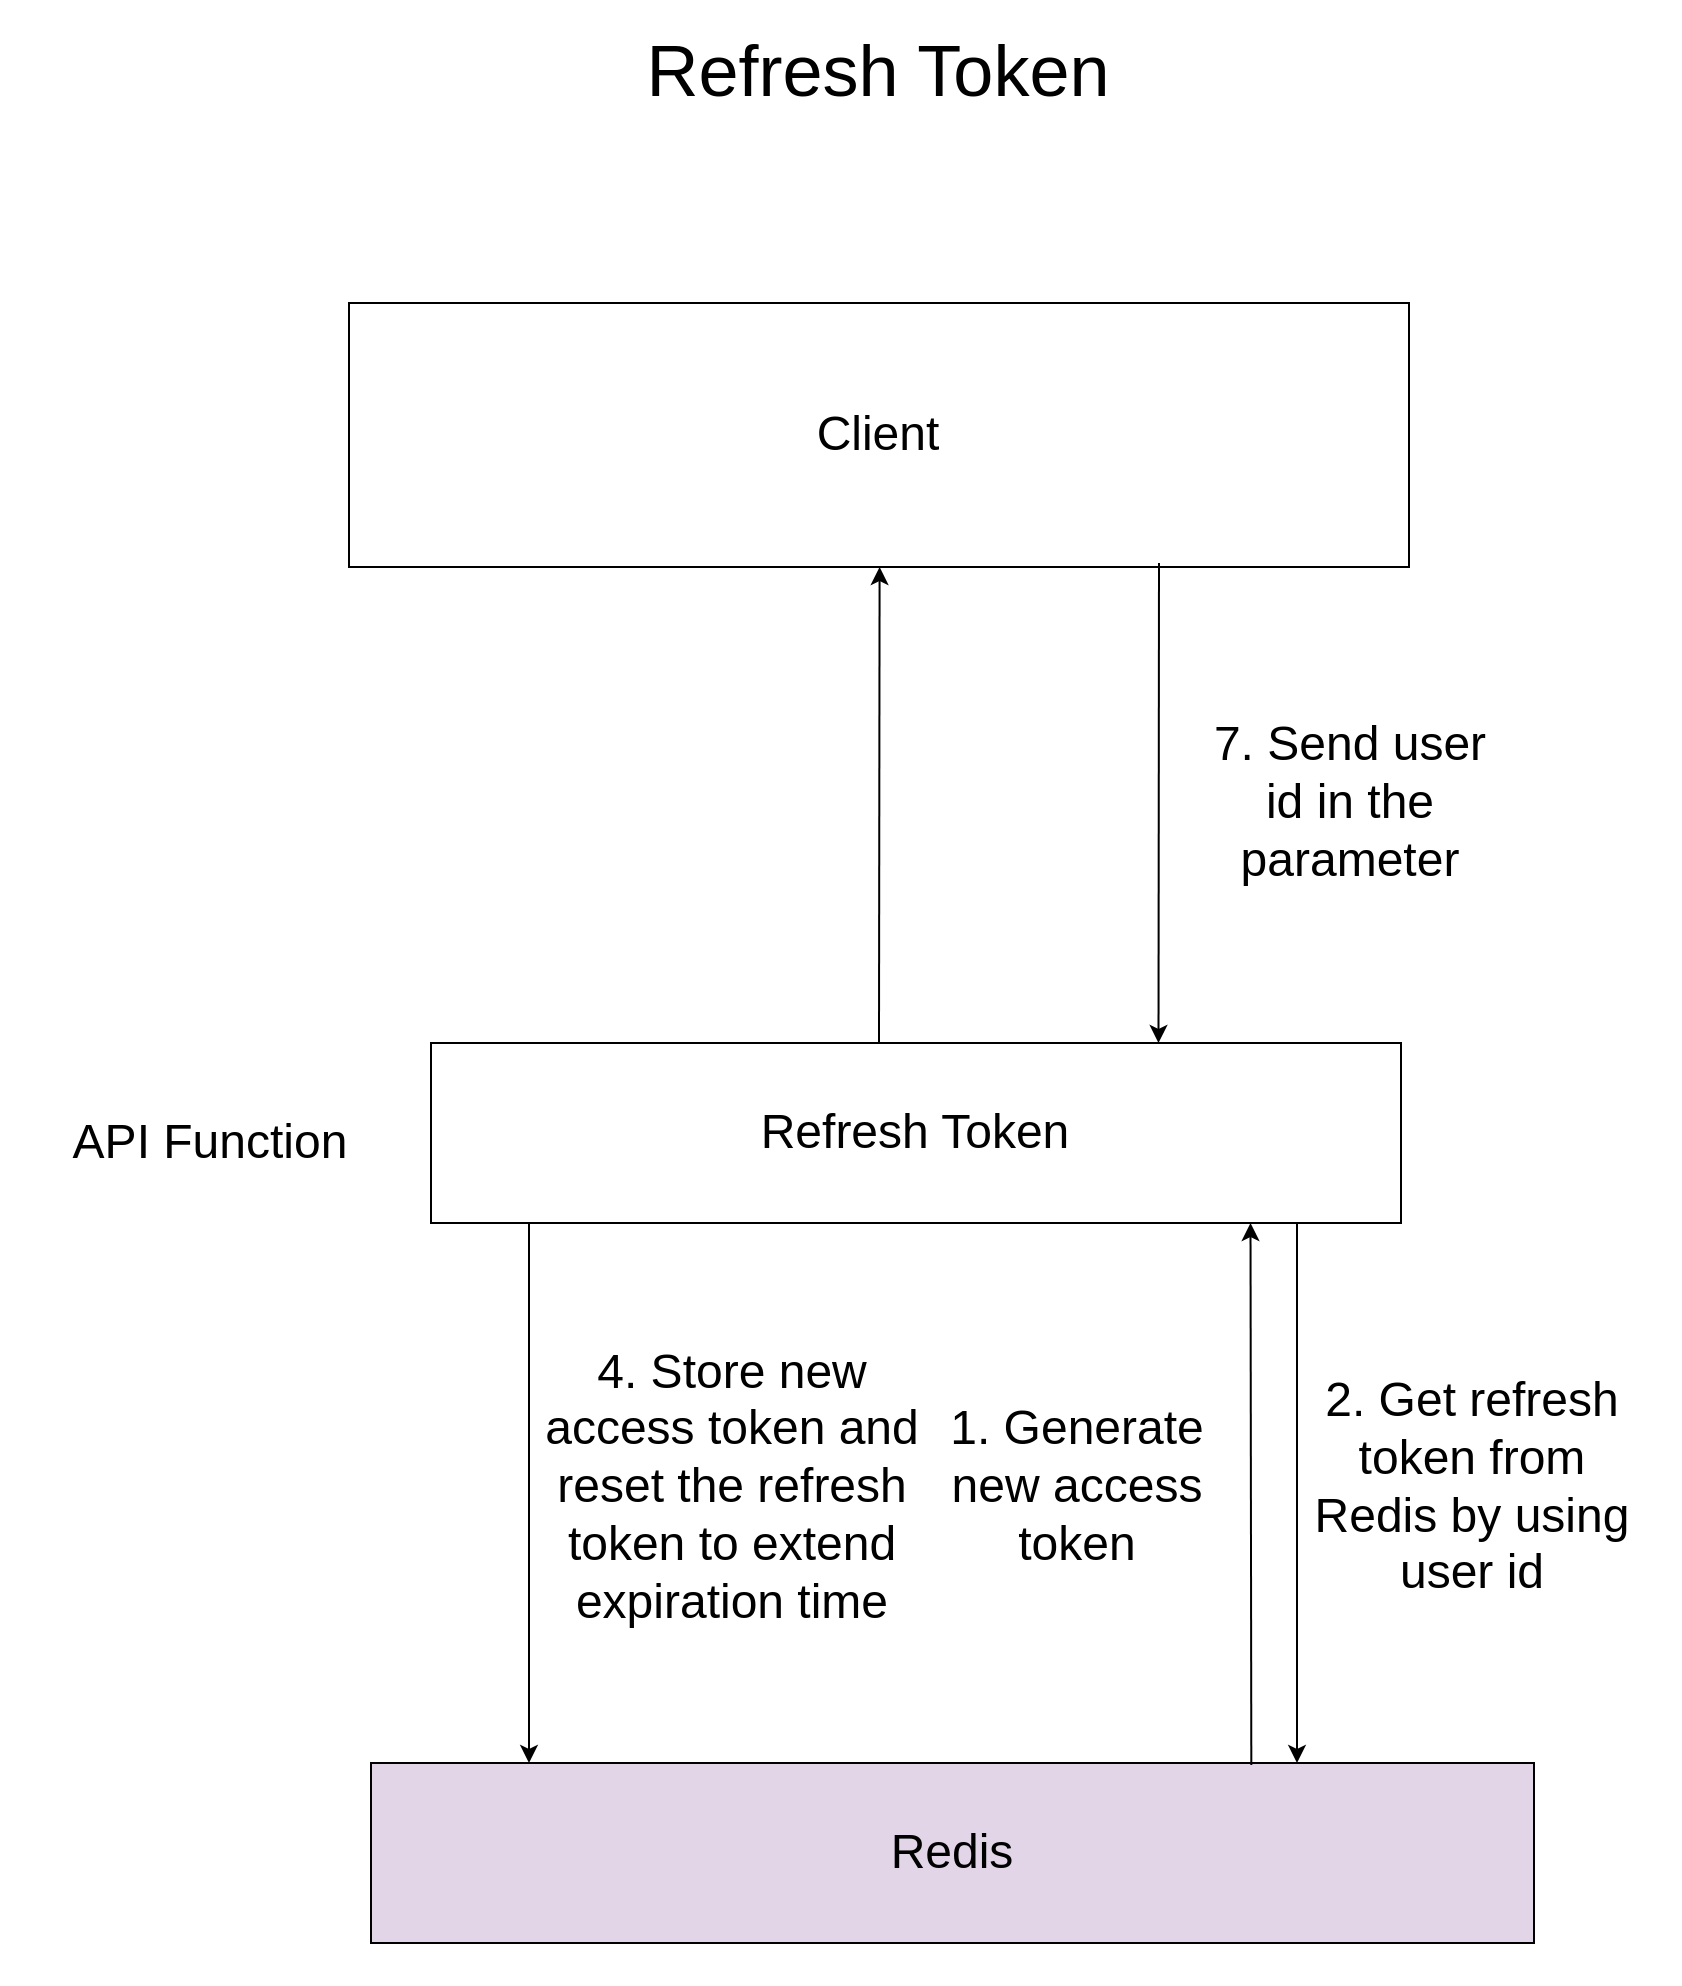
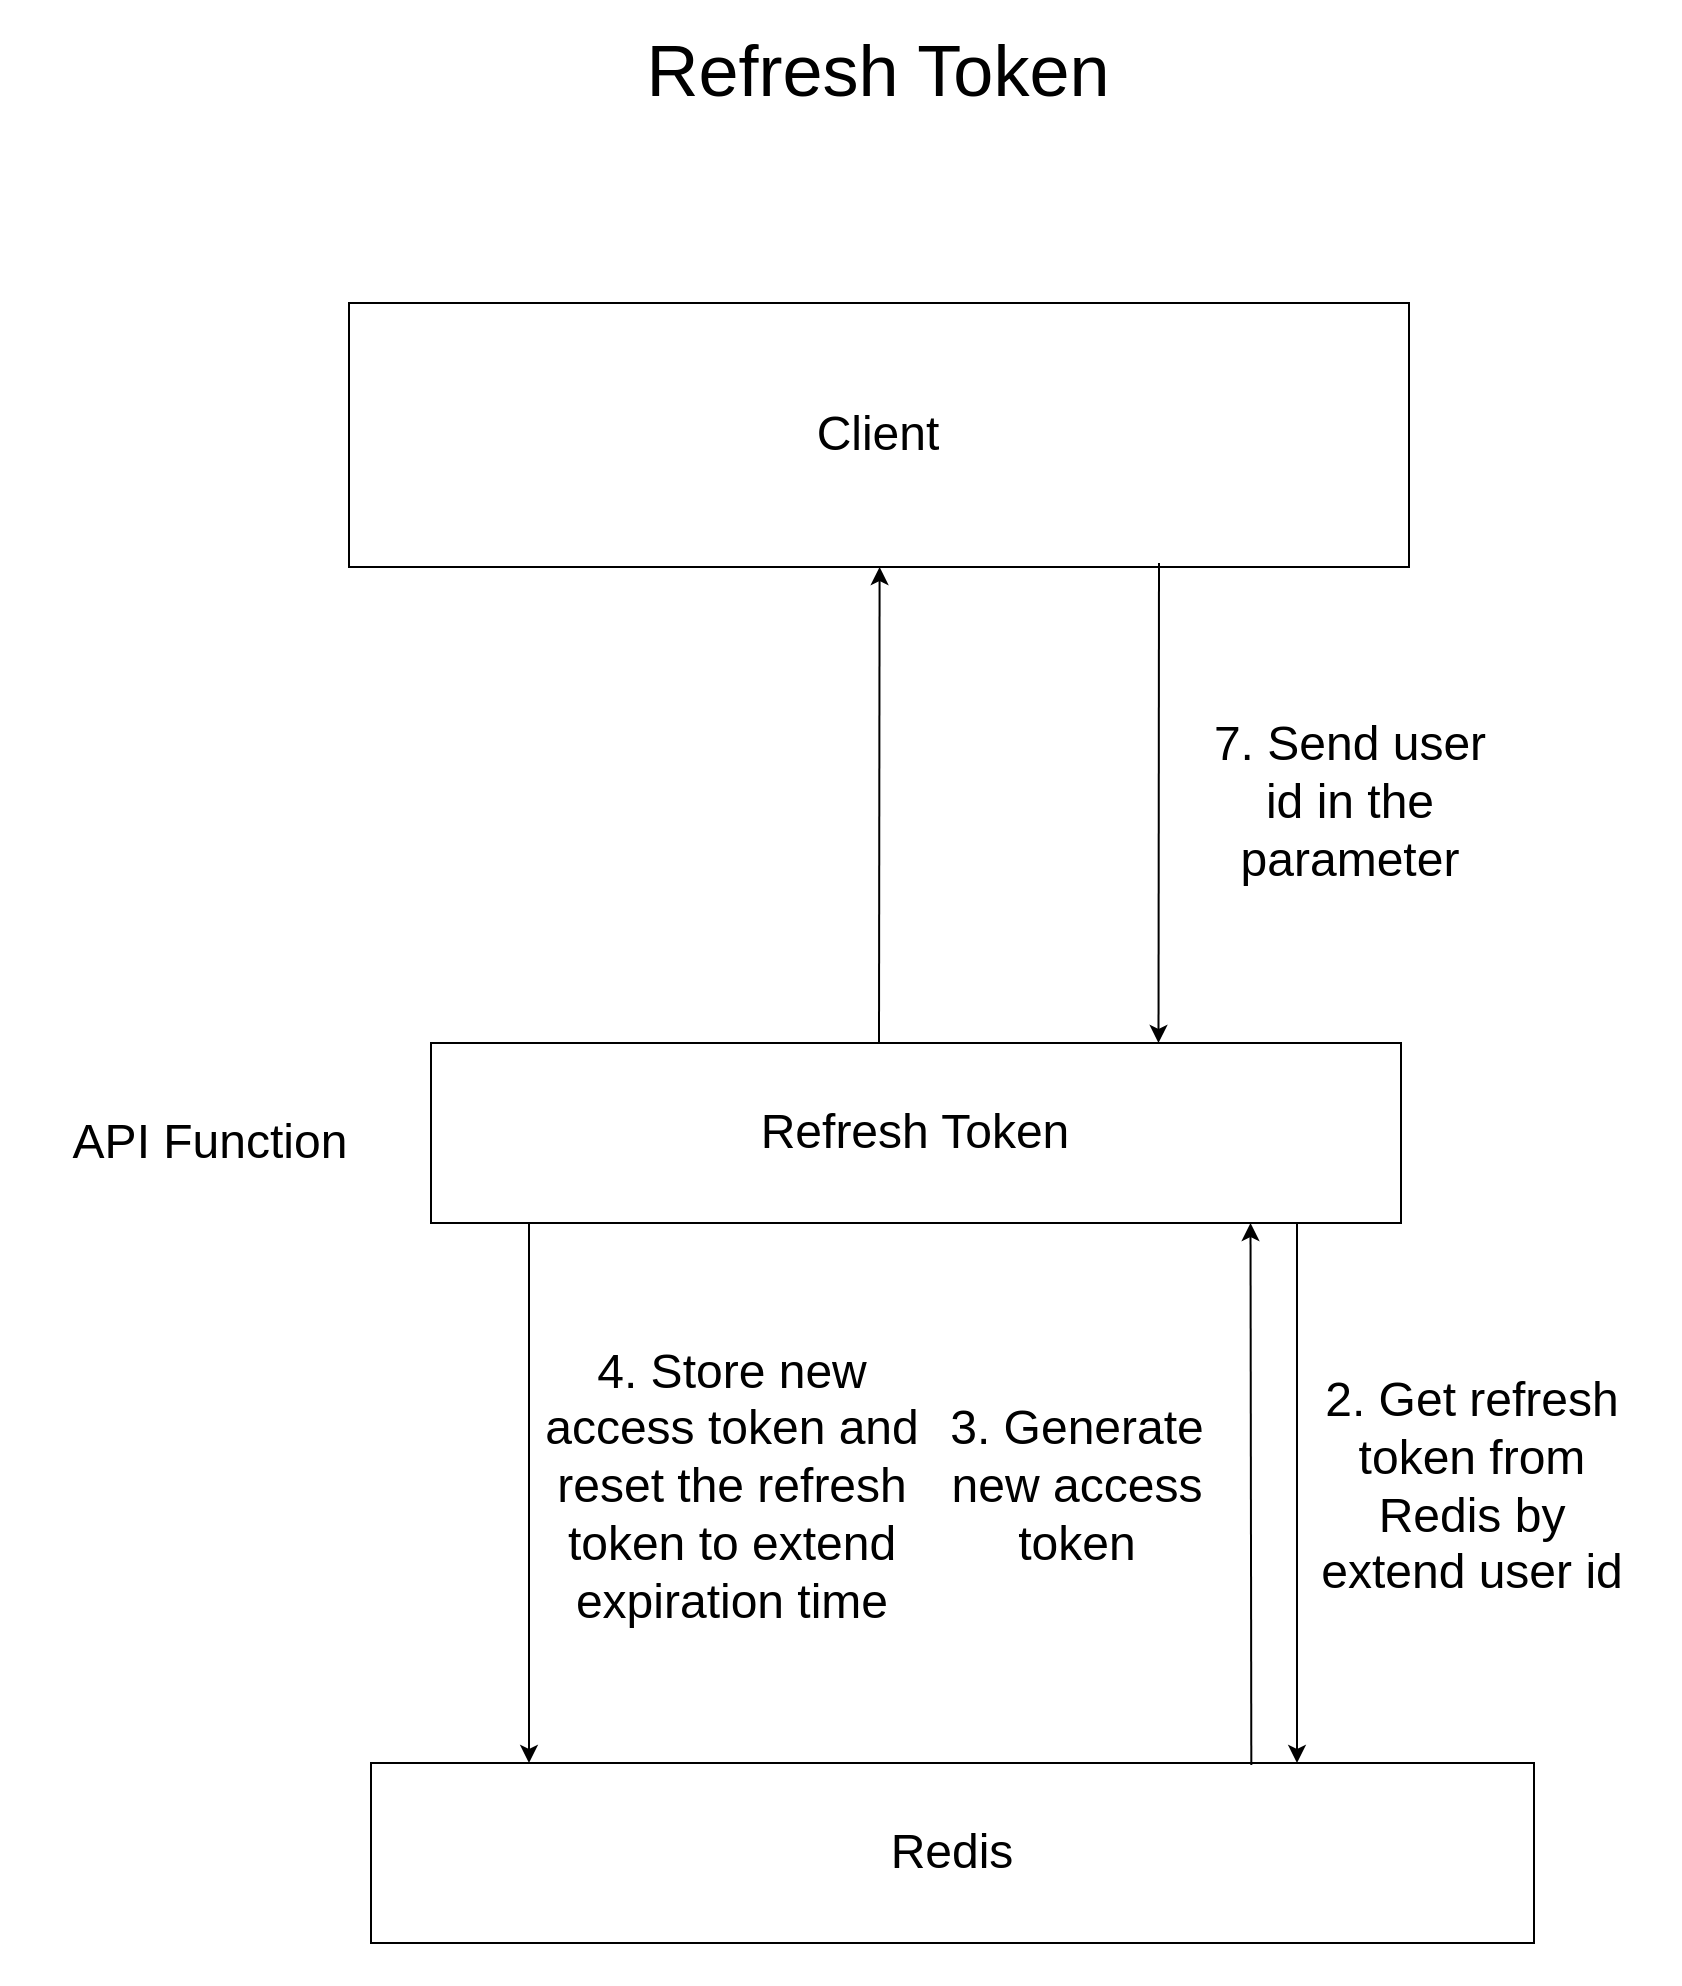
node "1. Generate new access token": label "1. Generate new access token" -> "3. Generate new access token"
node "2. Get refresh token from Redis by using user id": label "2. Get refresh token from Redis by using user id" -> "2. Get refresh token from Redis by extend user id"
node "Redis": fillcolor #e1d5e7 -> #ffffff
